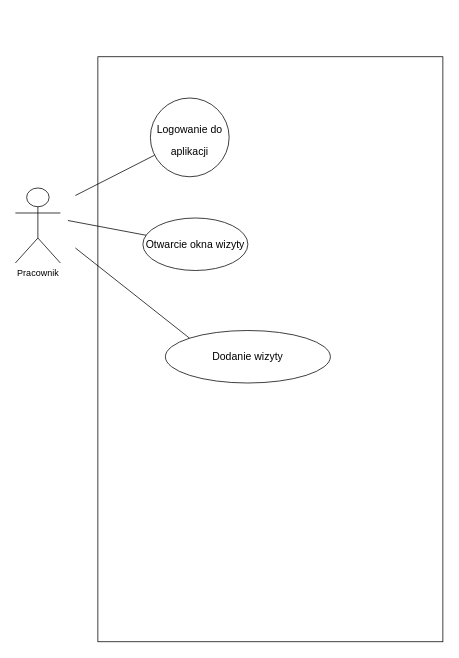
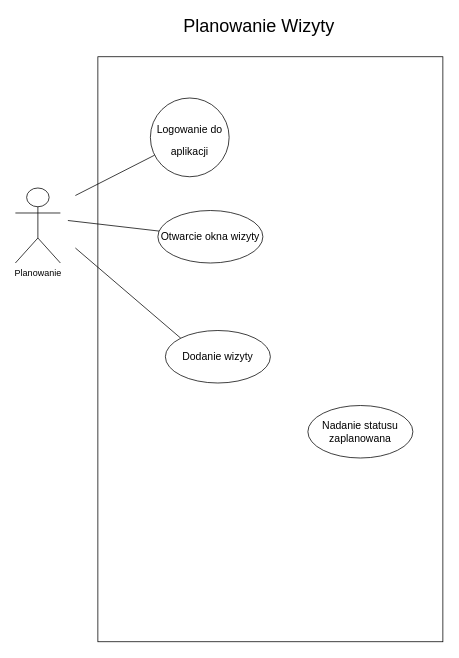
node "Planowanie Wizyty": added
node "Otwarcie okna wizyty": moved (195, 244) -> (210, 237)
node "Pracownik": label "Pracownik" -> "Planowanie"
node "Dodanie wizyty": size 165x53 -> 105x53
node "Nadanie statusu zaplanowana": added
